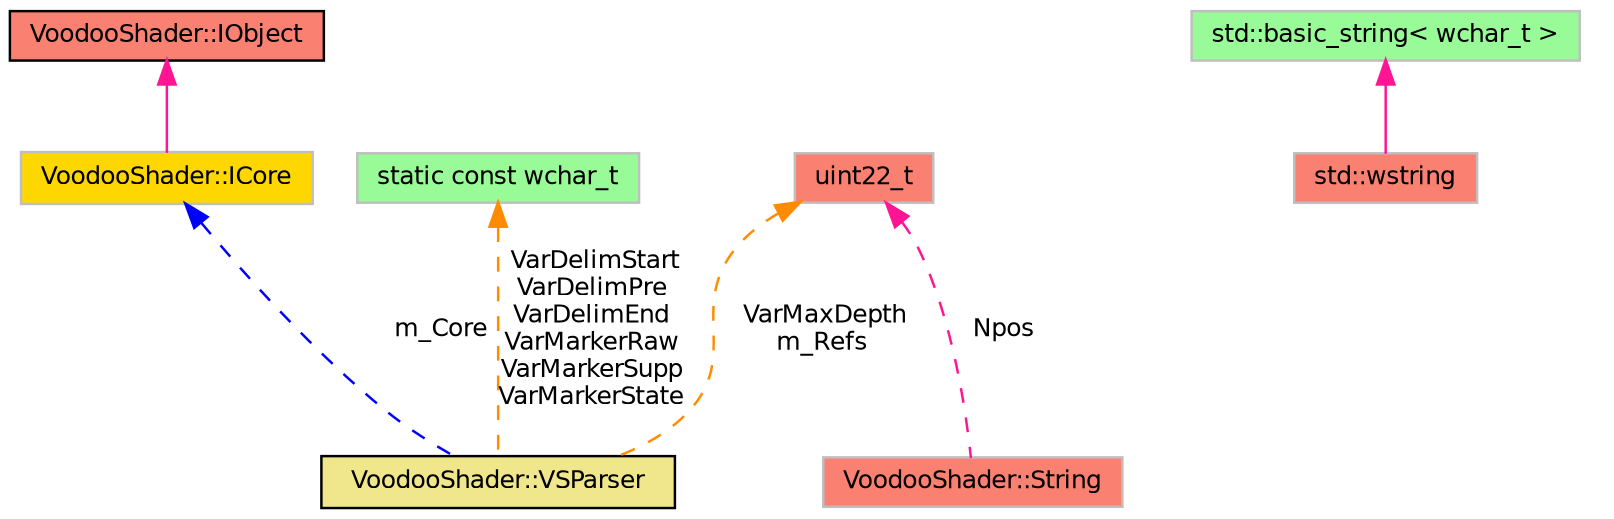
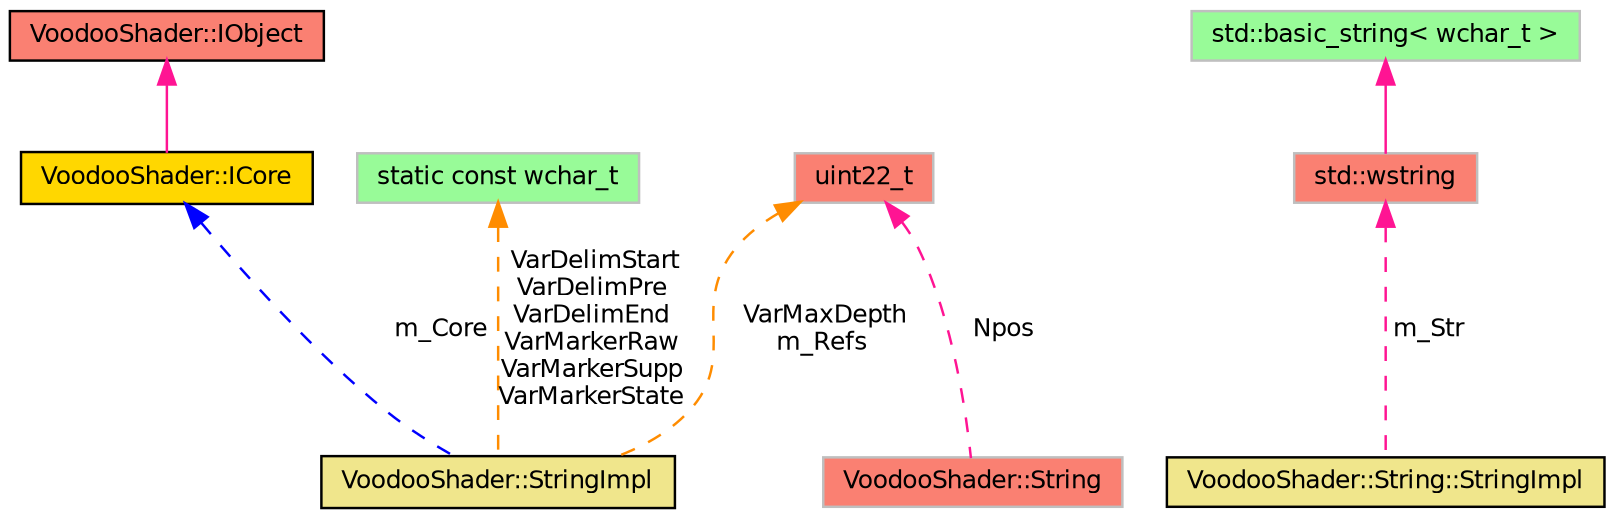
node "VoodooShader::ICore": color grey75 -> black
node "VoodooShader::VSParser": label "VoodooShader::VSParser" -> "VoodooShader::StringImpl"
node "VoodooShader::String::StringImpl": added
